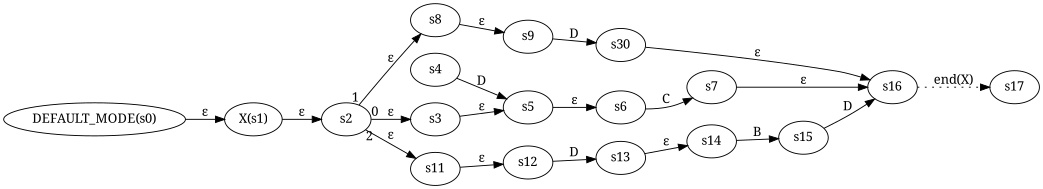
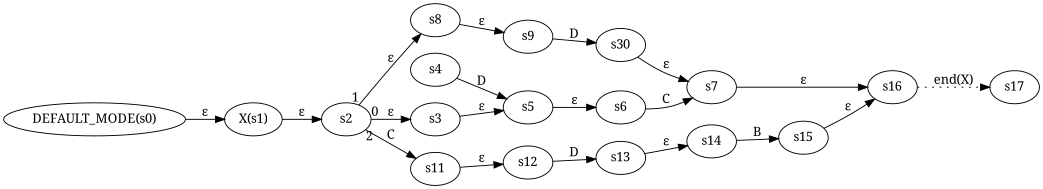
edge "s30" -> "s16": now "s30" -> "s7"
edge "s15" -> "s16": label "D" -> "ε"
edge "s2" -> "s11": label "ε" -> "C"
